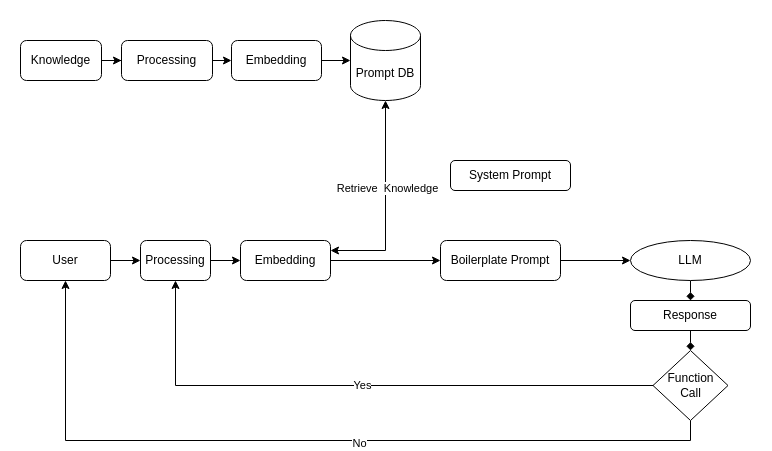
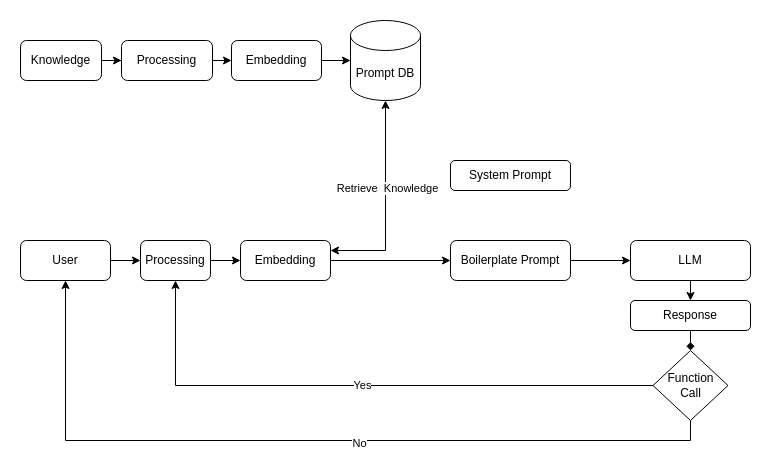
node "Boilerplate Prompt": moved (501, 261) -> (511, 261)
node "LLM": shape ellipse -> rounded rectangle
edge "LLM" -> "Response": arrowhead diamond -> classic
